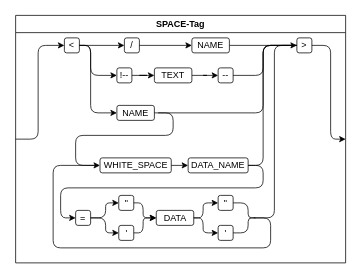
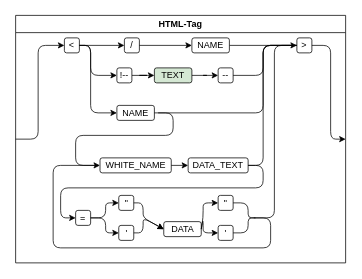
node "SPACE-Tag": label "SPACE-Tag" -> "HTML-Tag"
node "TEXT": fillcolor #ffffff -> #d5e8d4
node "WHITE_SPACE": label "WHITE_SPACE" -> "WHITE_NAME"
node "DATA_NAME": label "DATA_NAME" -> "DATA_TEXT"
node "DATA": moved (175, 218) -> (182, 229)
